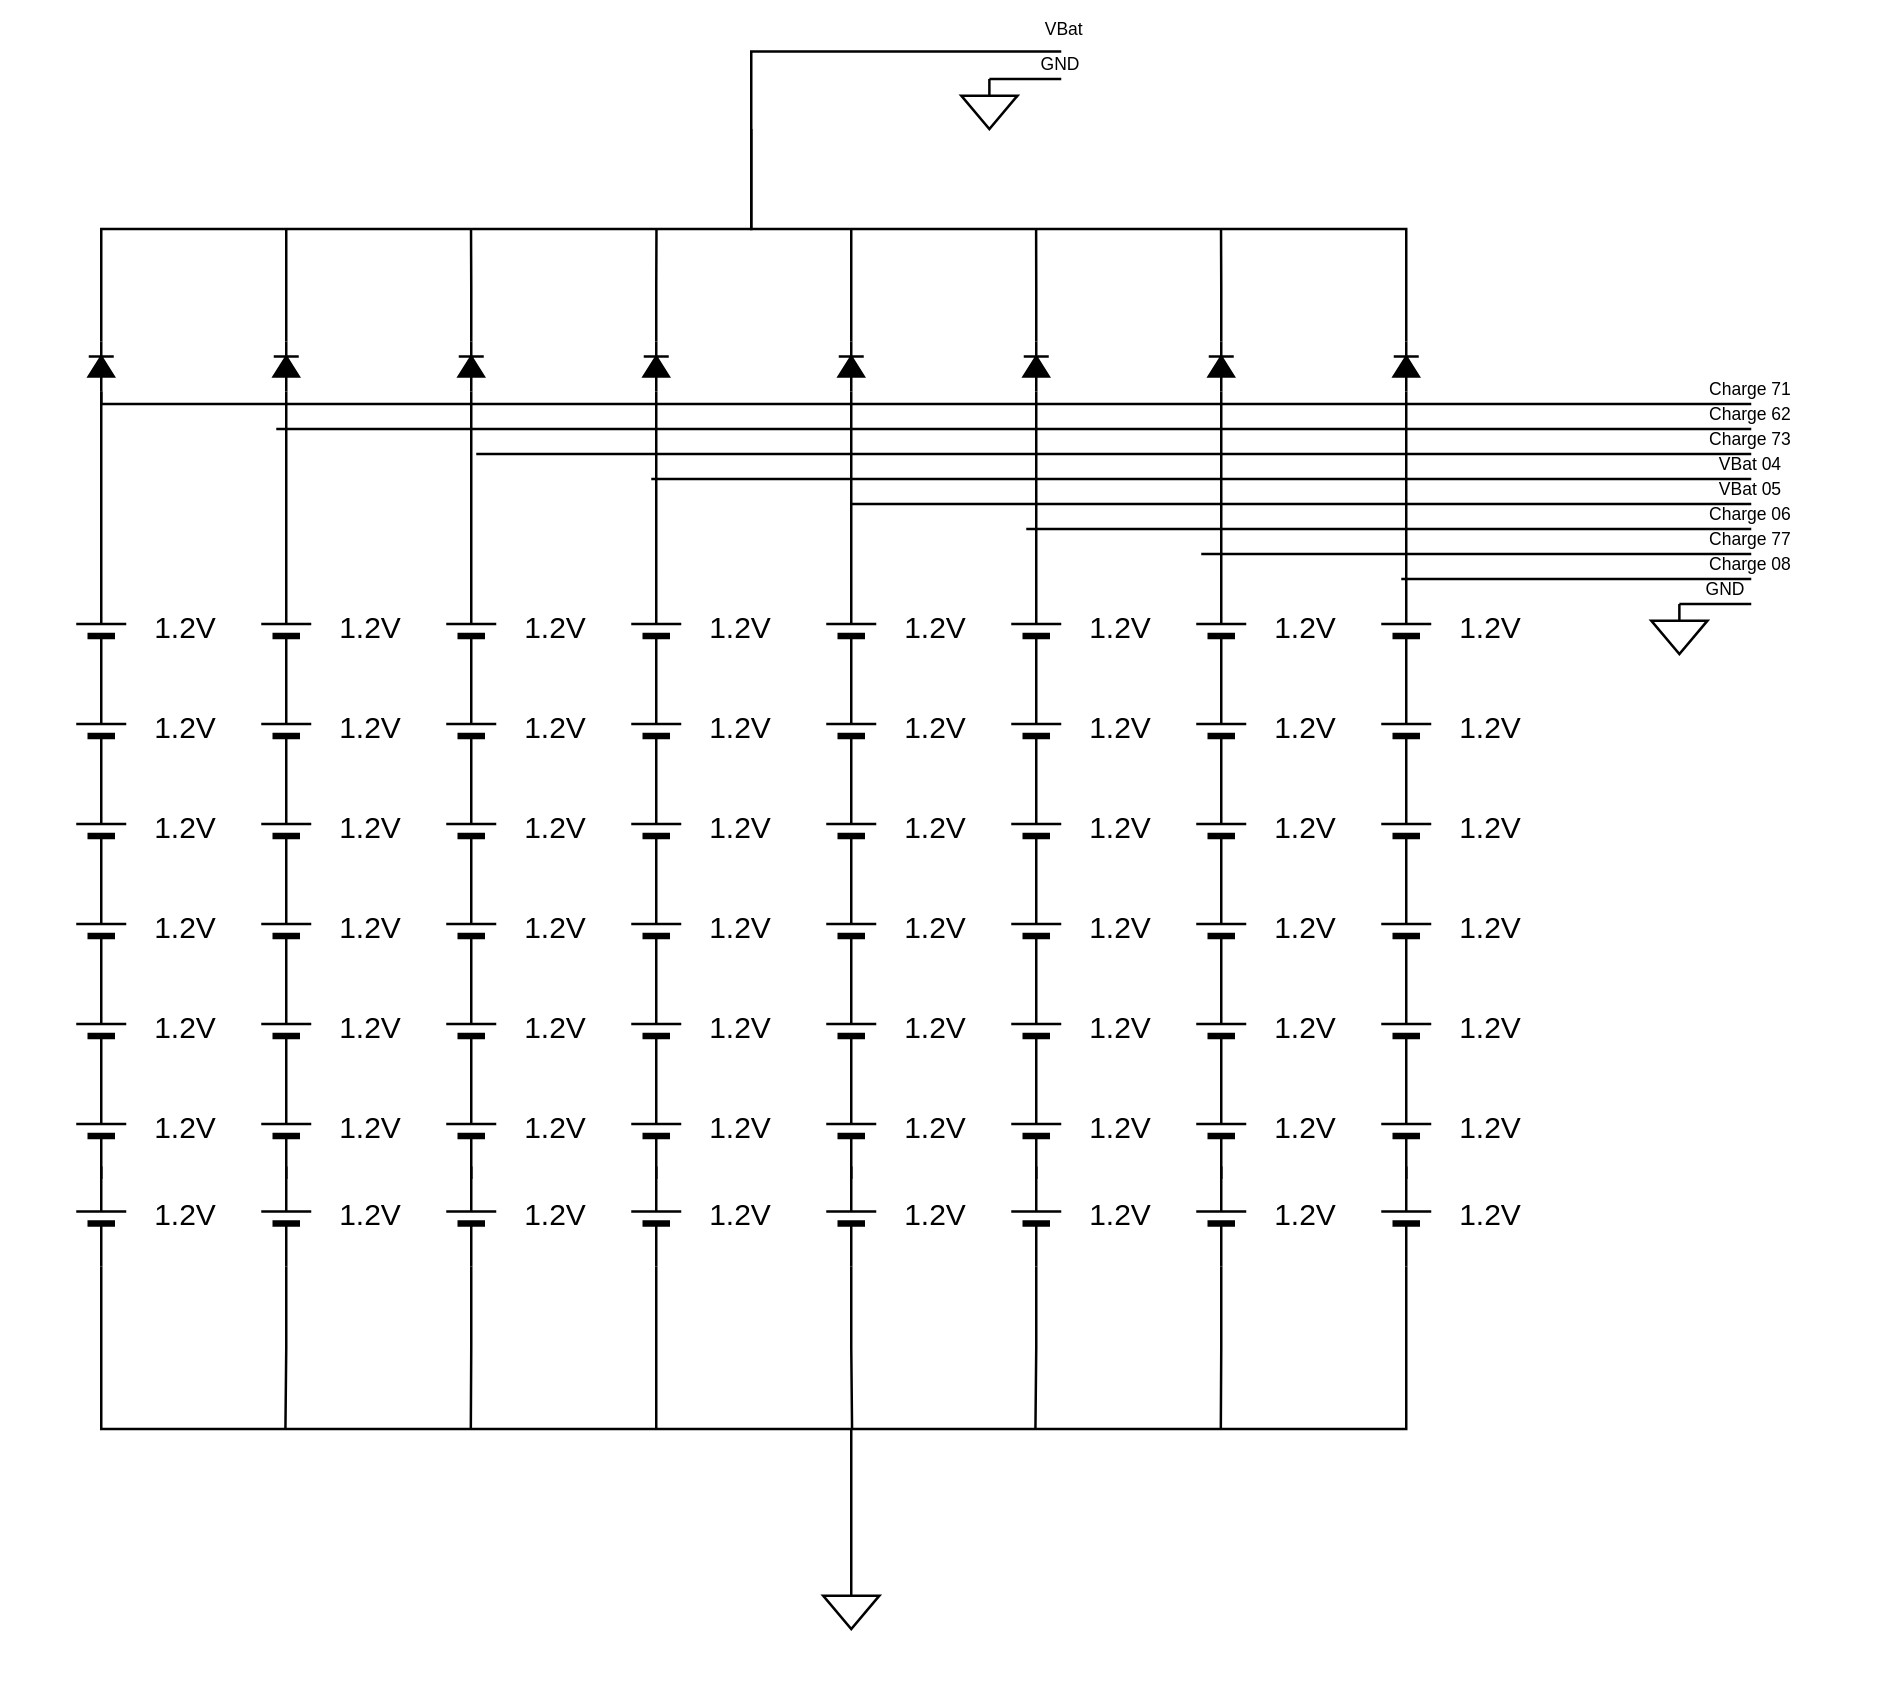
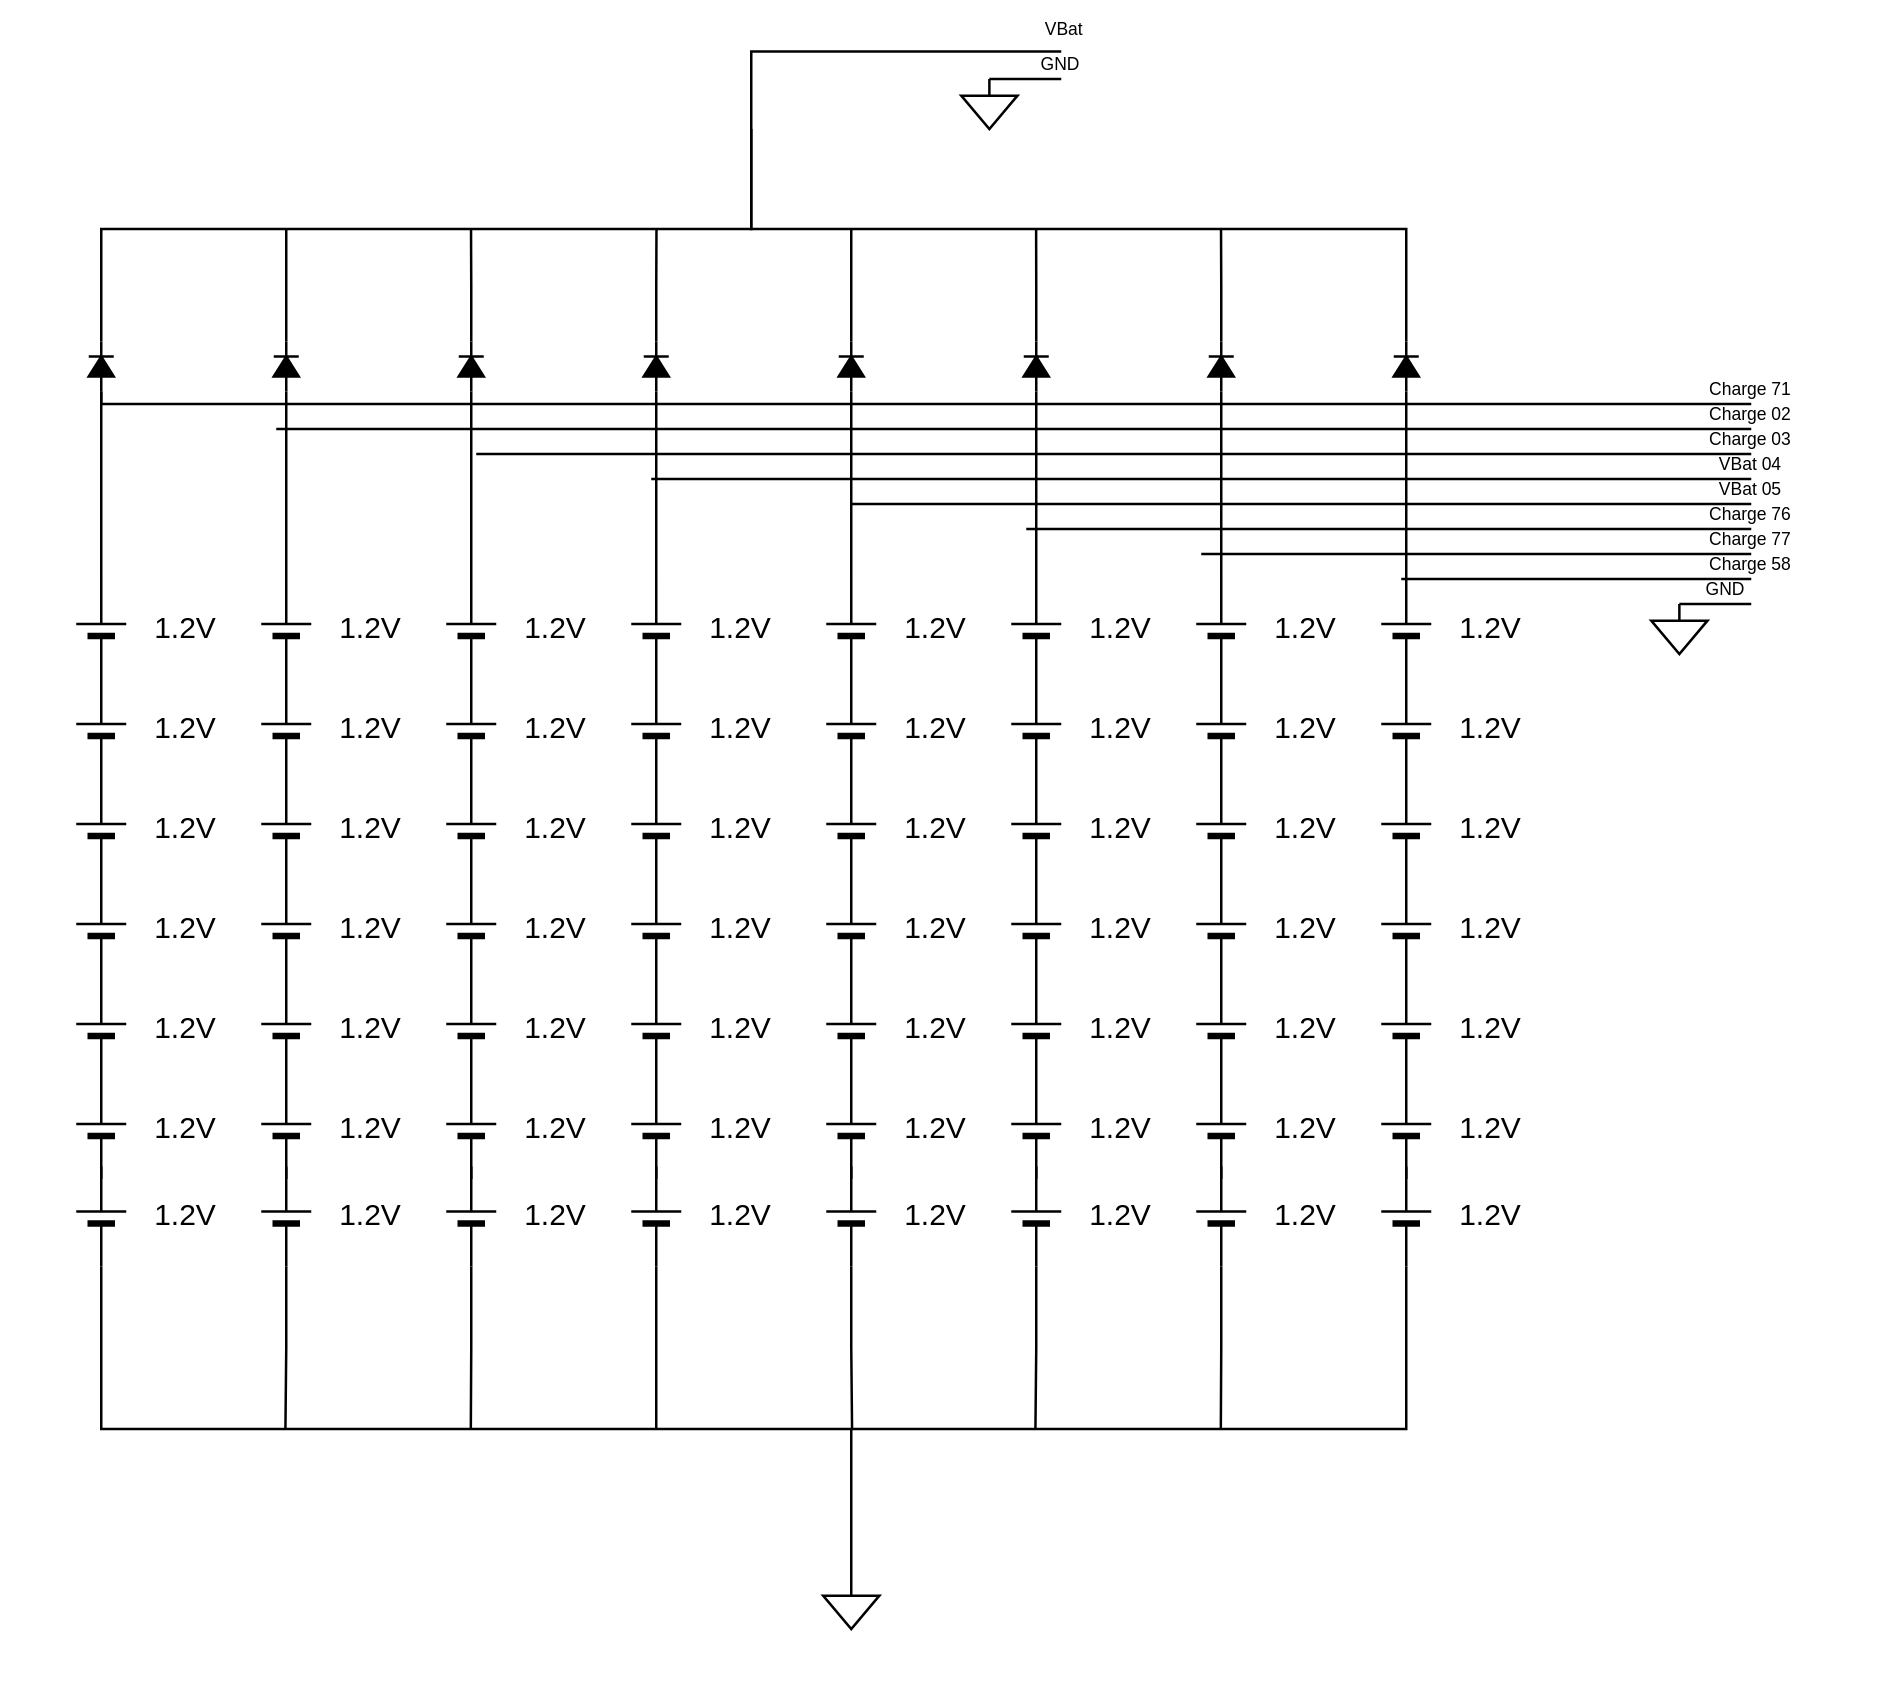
node "Charge 62": label "Charge 62" -> "Charge 02"
node "Charge 73": label "Charge 73" -> "Charge 03"
node "Charge 06": label "Charge 06" -> "Charge 76"
node "Charge 08": label "Charge 08" -> "Charge 58"
